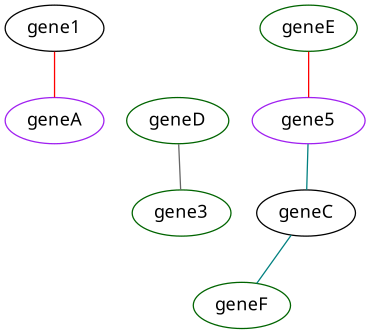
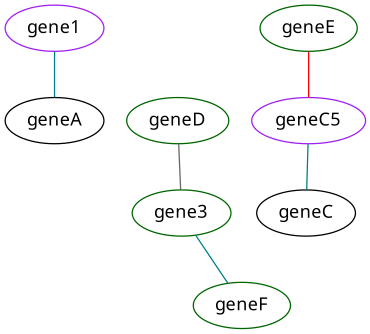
node "gene1": color black -> purple
edge "gene1" -- "geneA": color red -> teal
node "geneA": color purple -> black
node "gene5": label "gene5" -> "geneC5"
edge "geneC" -- "geneF": now "gene3" -- "geneF"
